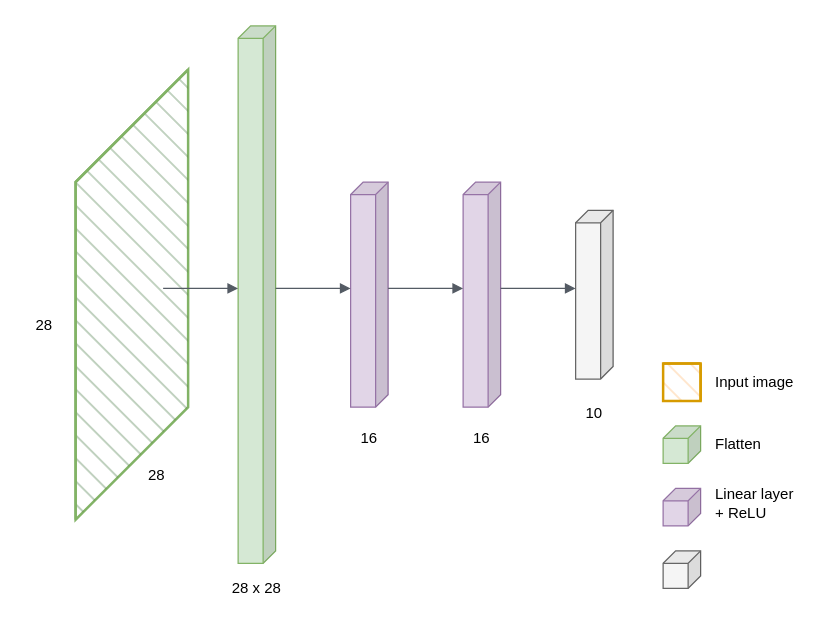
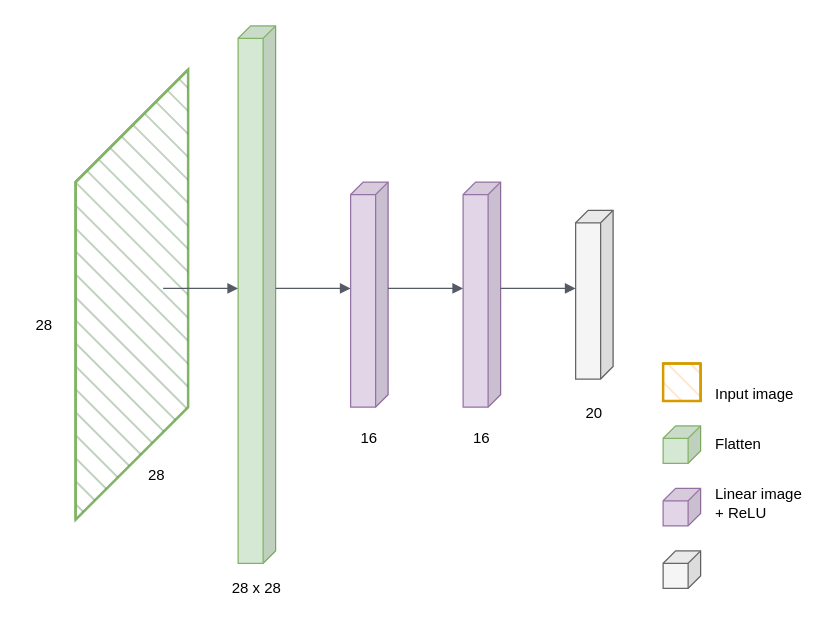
node "Input image": moved (757, 382) -> (757, 394)
node "10": label "10" -> "20"
node "Linear layer + ReLU": label "Linear layer + ReLU" -> "Linear image + ReLU"
